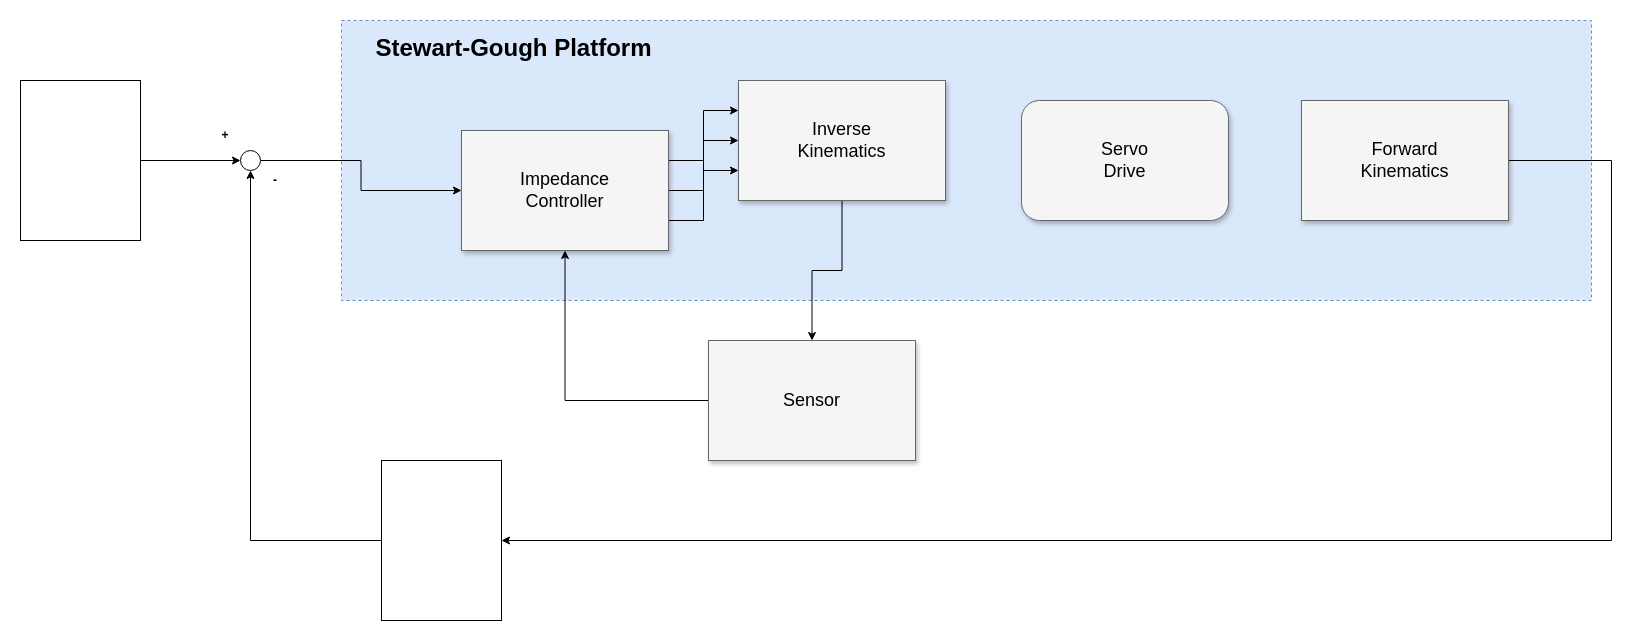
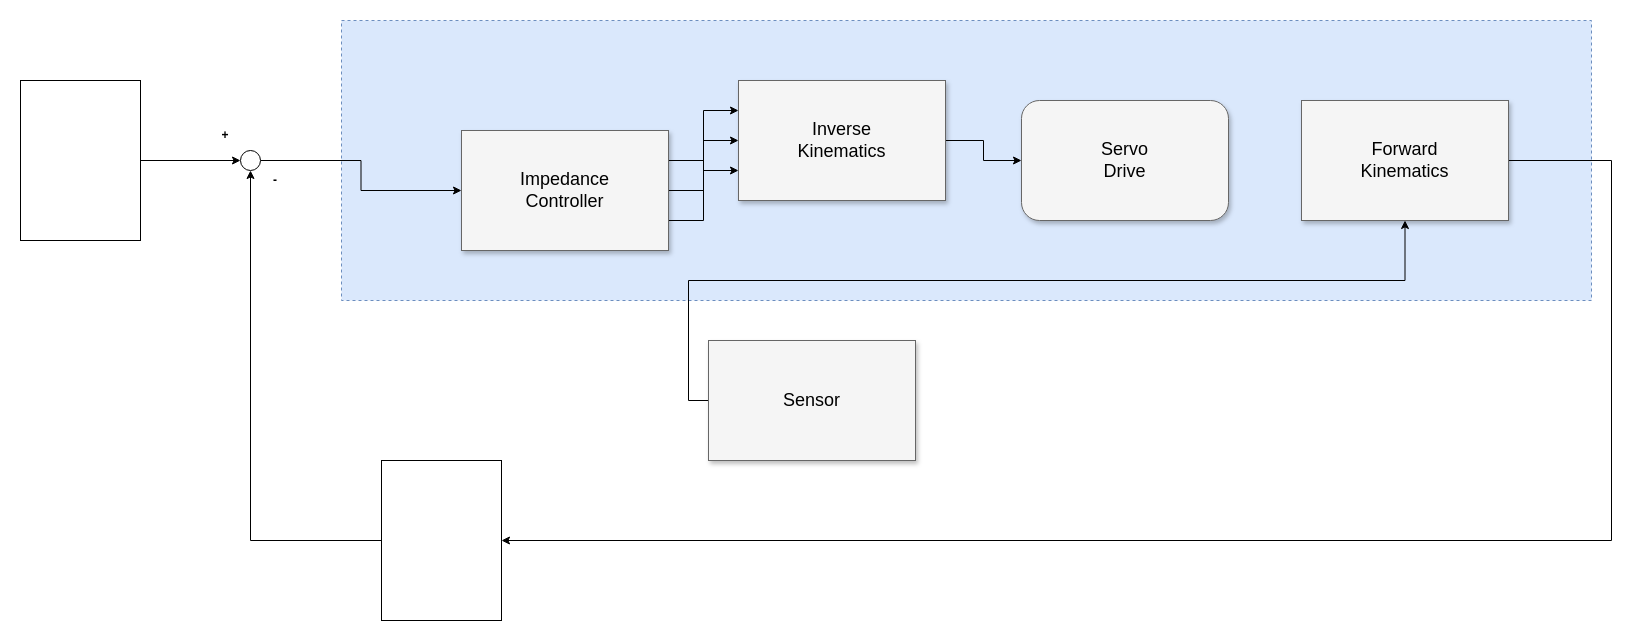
node "Stewart-Gough Platform": removed
edge "Inverse Kinematics" -> "Sensor": now "Inverse Kinematics" -> "Servo Drive"
edge "Sensor" -> "Impedance Controller": now "Sensor" -> "Forward Kinematics"
